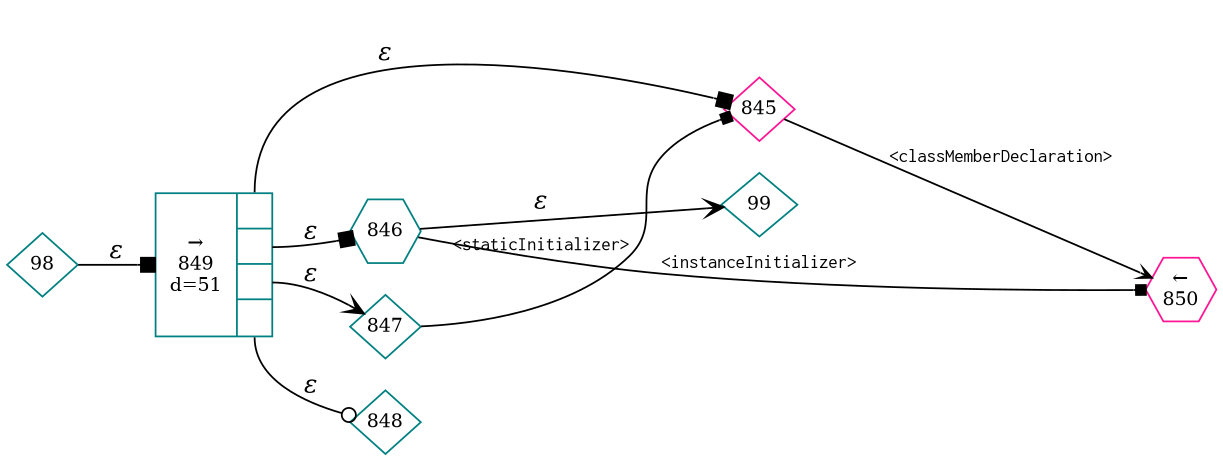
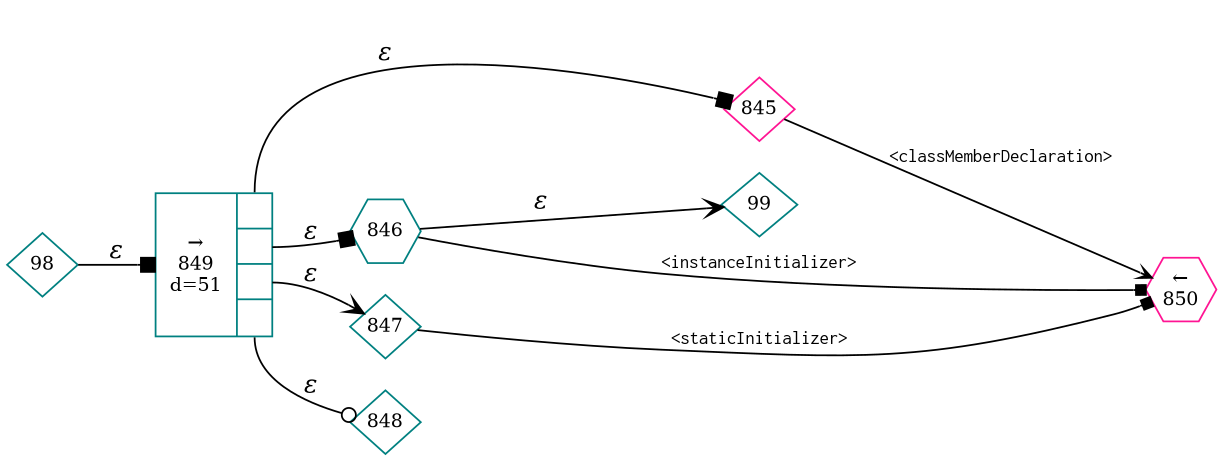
edge "847" -> "845": now "847" -> "← 850"
